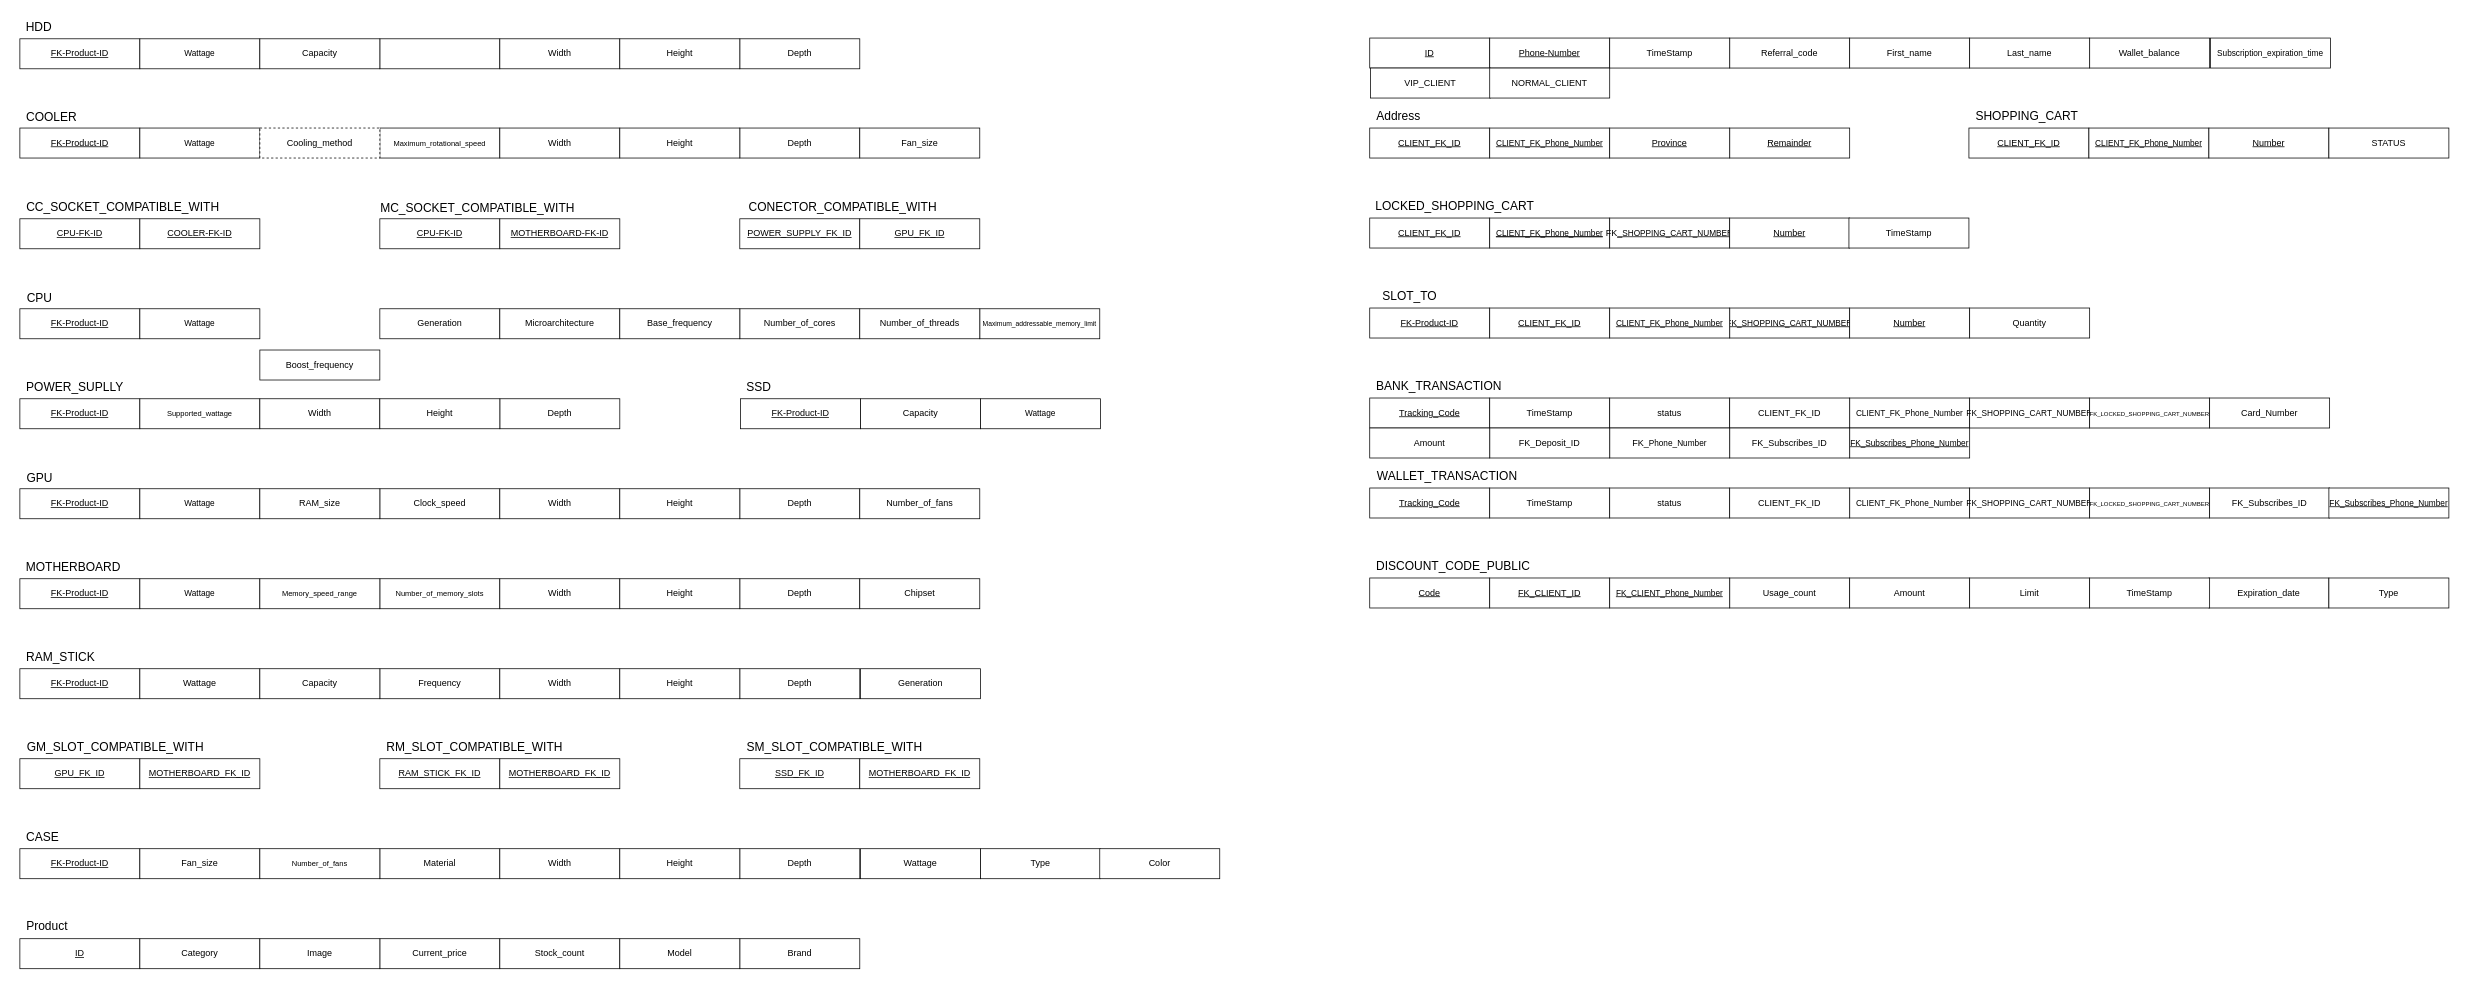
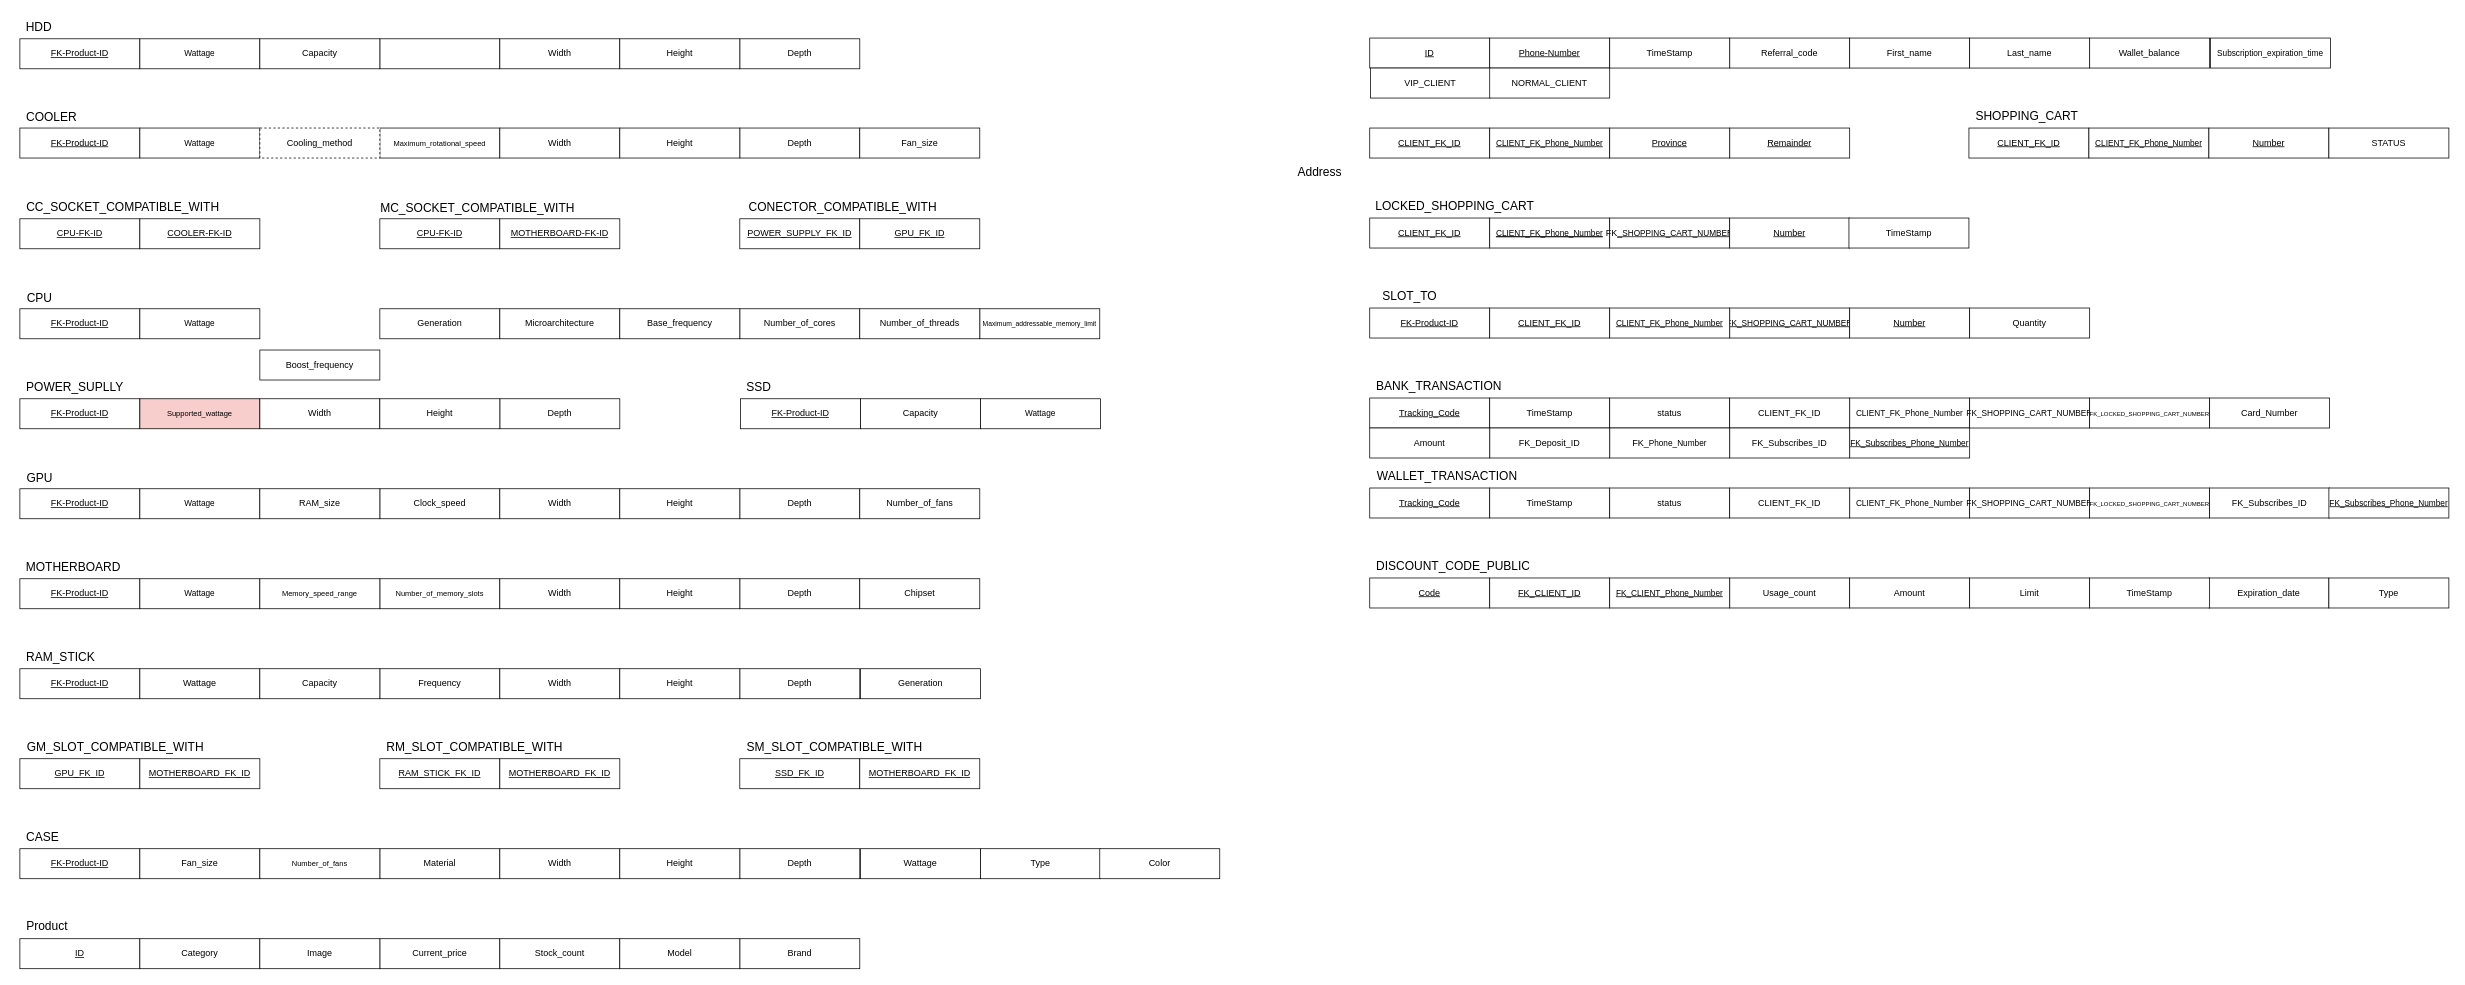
node "Address": moved (1398, 116) -> (1320, 172)
node "Supported_wattage": fillcolor #ffffff -> #f8cecc
